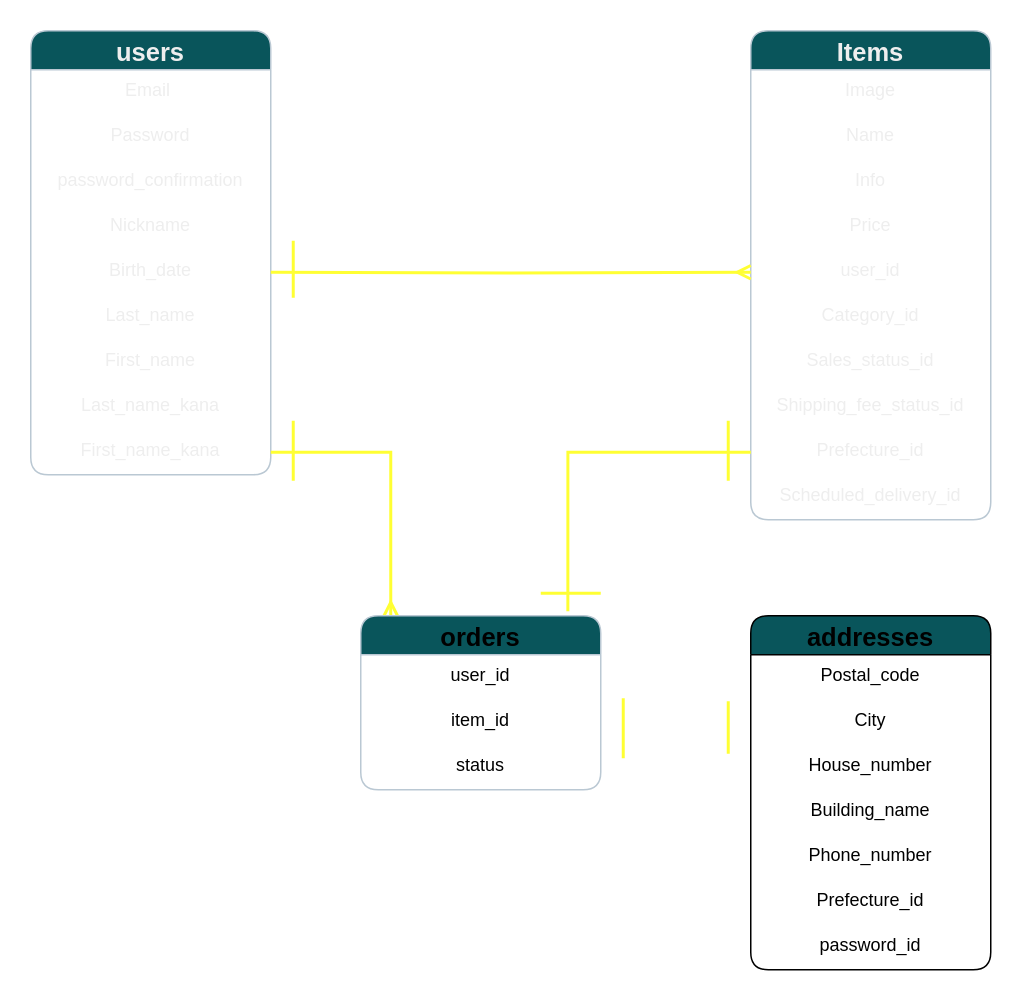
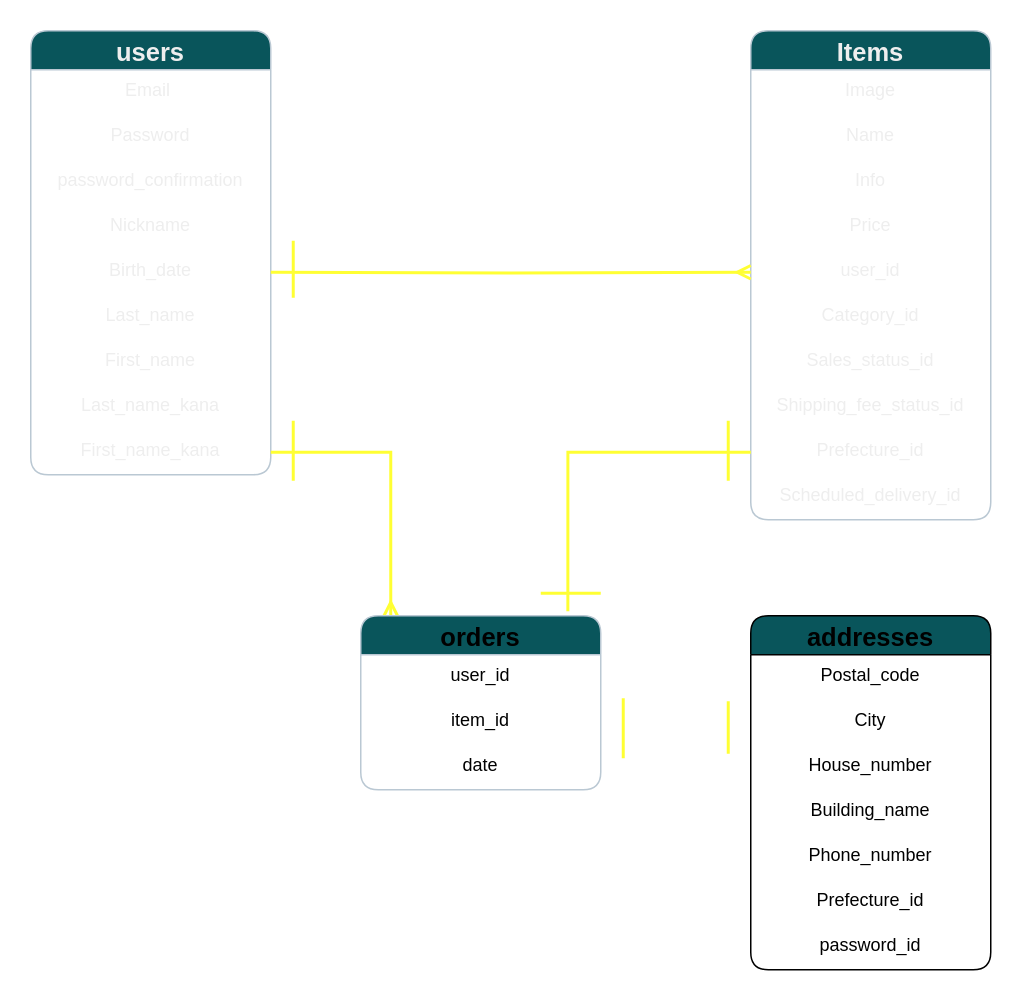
node "status": label "status" -> "date"
